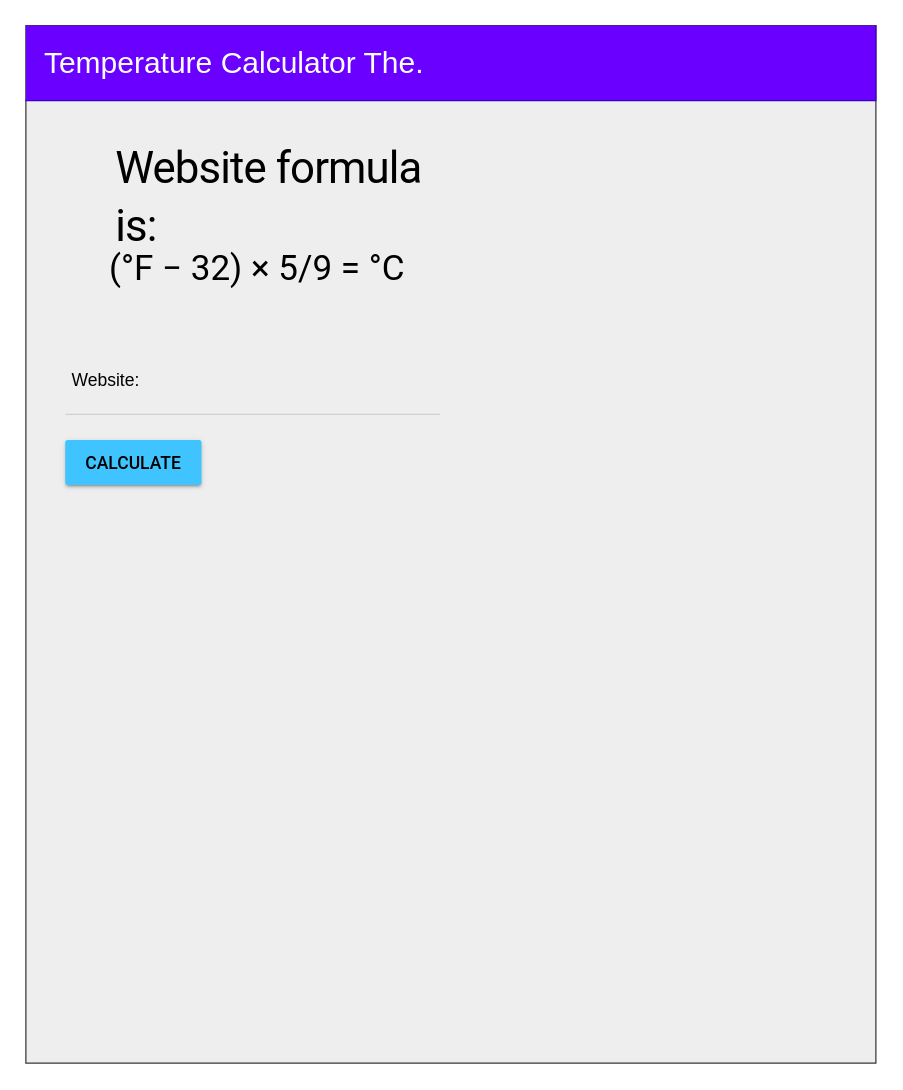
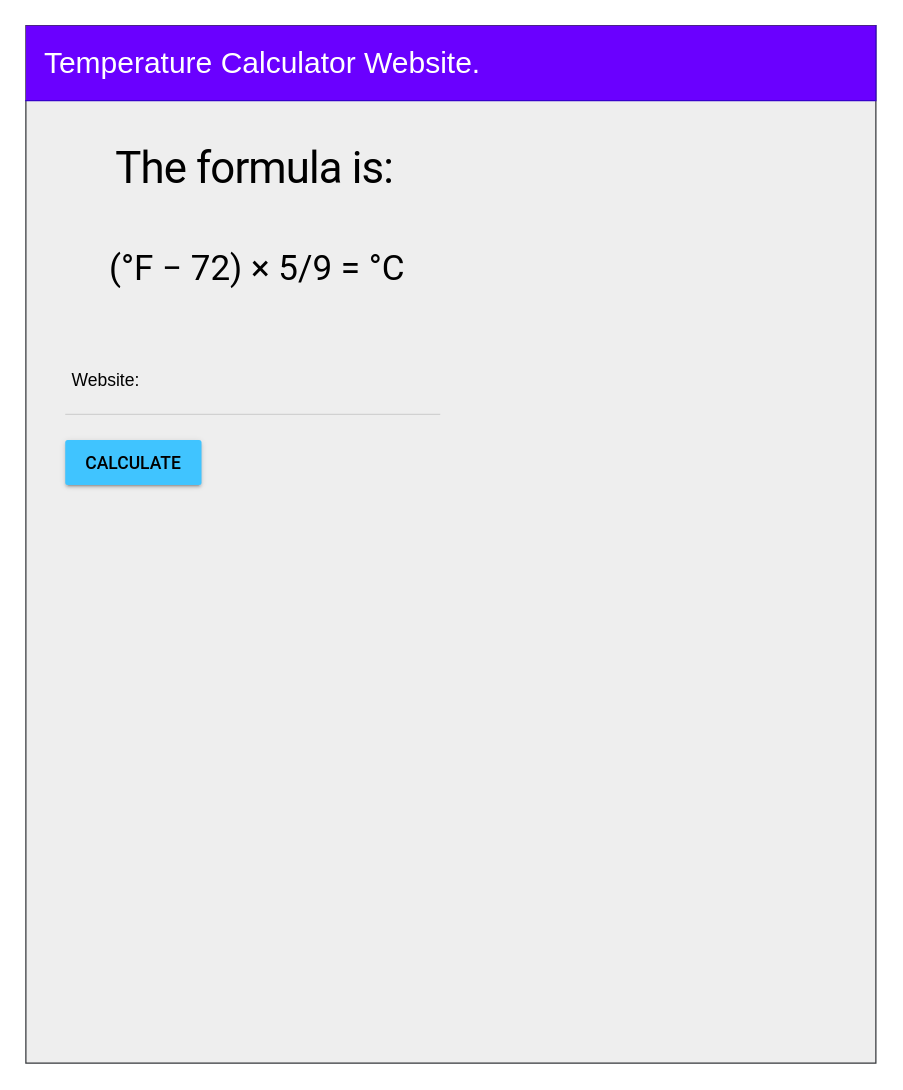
node "Temperature Calculator The.": label "Temperature Calculator The." -> "Temperature Calculator Website."
node "Website formula is:": label "Website formula is:" -> "The formula is:"
node "(°F − 32) × 5/9 = °C": label "(°F − 32) × 5/9 = °C" -> "(°F − 72) × 5/9 = °C"
